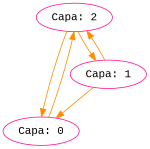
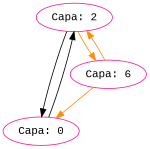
edge "Capa: 2" -> "Capa: 0": color darkorange -> black
node "Capa: 1": label "Capa: 1" -> "Capa: 6"
edge "Capa: 0" -> "Capa: 2": color darkorange -> black
